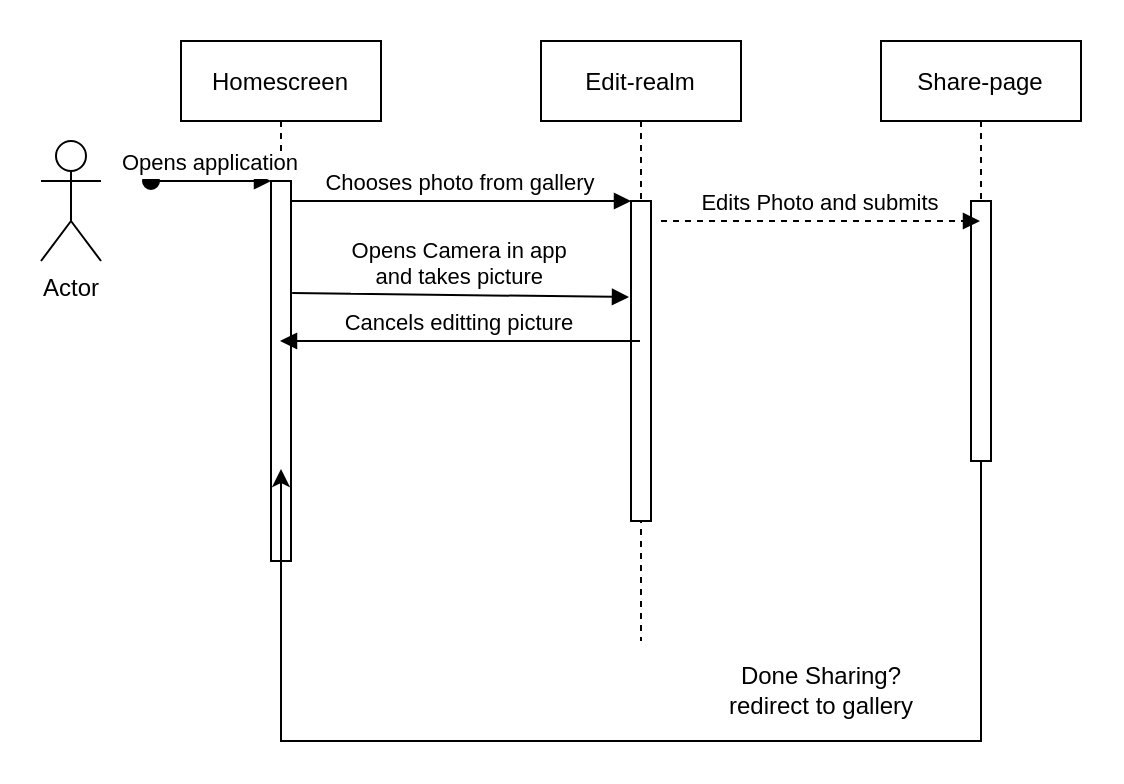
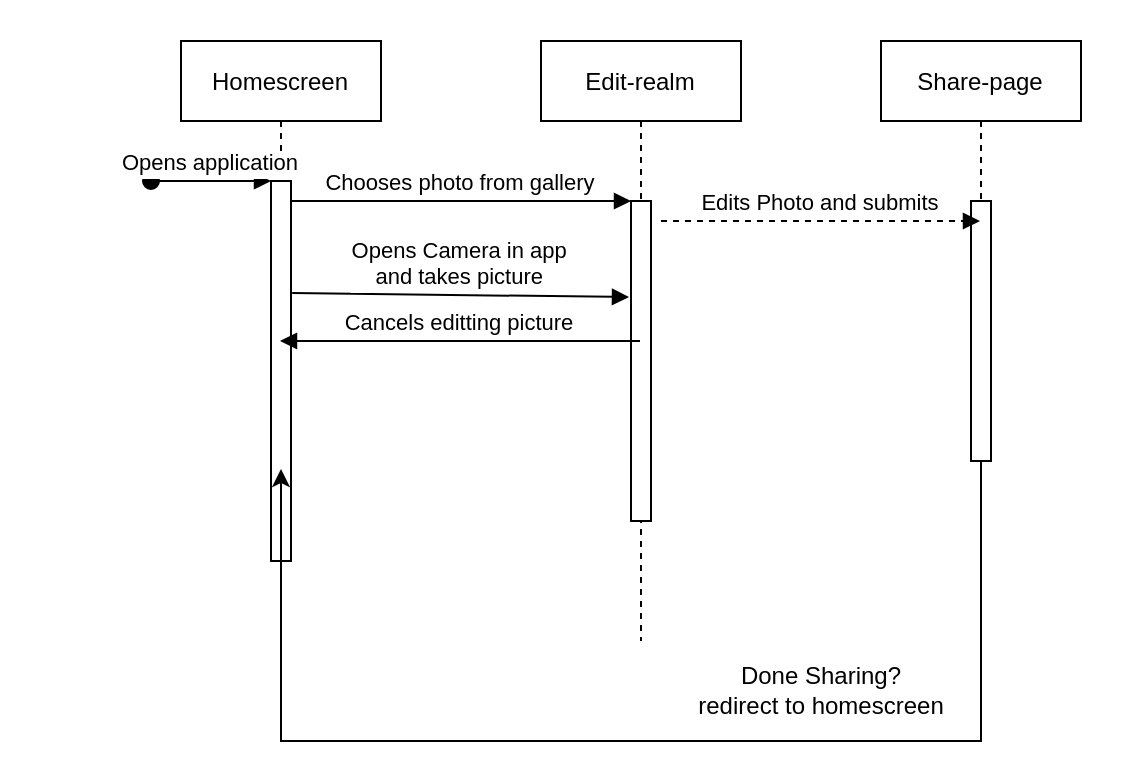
node "Actor": removed
node "Done Sharing? redirect to gallery": label "Done Sharing? redirect to gallery" -> "Done Sharing? redirect to homescreen"
